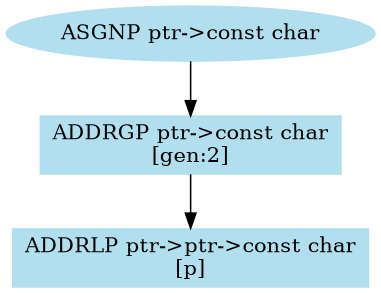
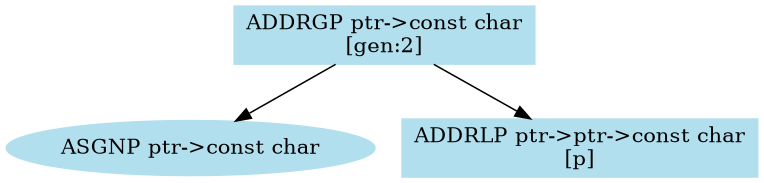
edge "ASGNP ptr->const char" -> "ADDRGP ptr->const char [gen:2]": reversed
